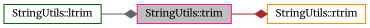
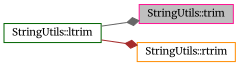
edge "StringUtils::trim" -> "StringUtils::rtrim": now "StringUtils::ltrim" -> "StringUtils::rtrim"
